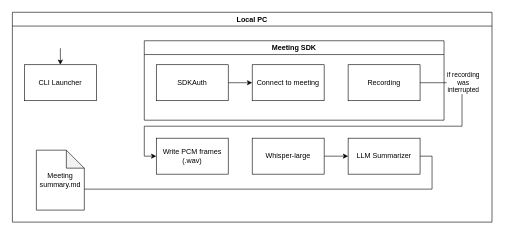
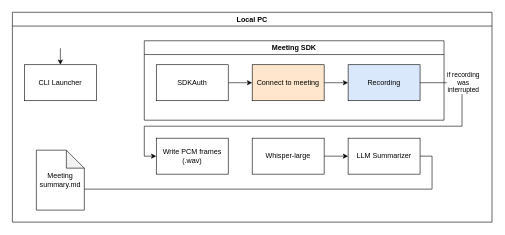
node "Connect to meeting": fillcolor #ffffff -> #ffe6cc
edge "Connect to meeting" -> "Recording": added
node "Recording": fillcolor #ffffff -> #dae8fc
